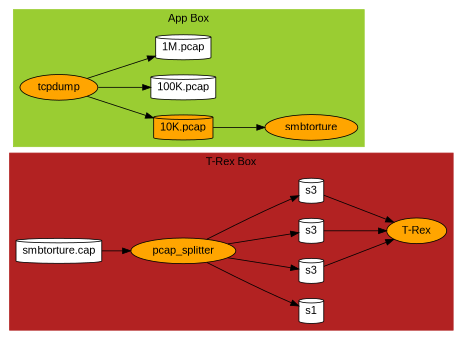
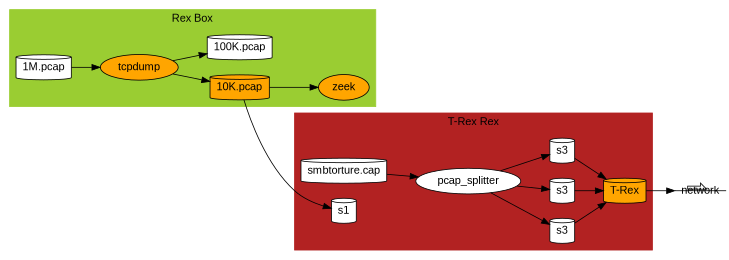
cluster "App Box": label "App Box" -> "Rex Box"
edge "tcpdump" -> "1M.pcap": reversed
node "smbtorture": label "smbtorture" -> "zeek"
cluster "T-Rex Box": label "T-Rex Box" -> "T-Rex Rex"
node "network": added
node "T-Rex": shape ellipse -> cylinder
node "pcap_splitter": fillcolor orange -> white
edge "pcap_splitter" -> "s1": now "10K.pcap" -> "s1"
